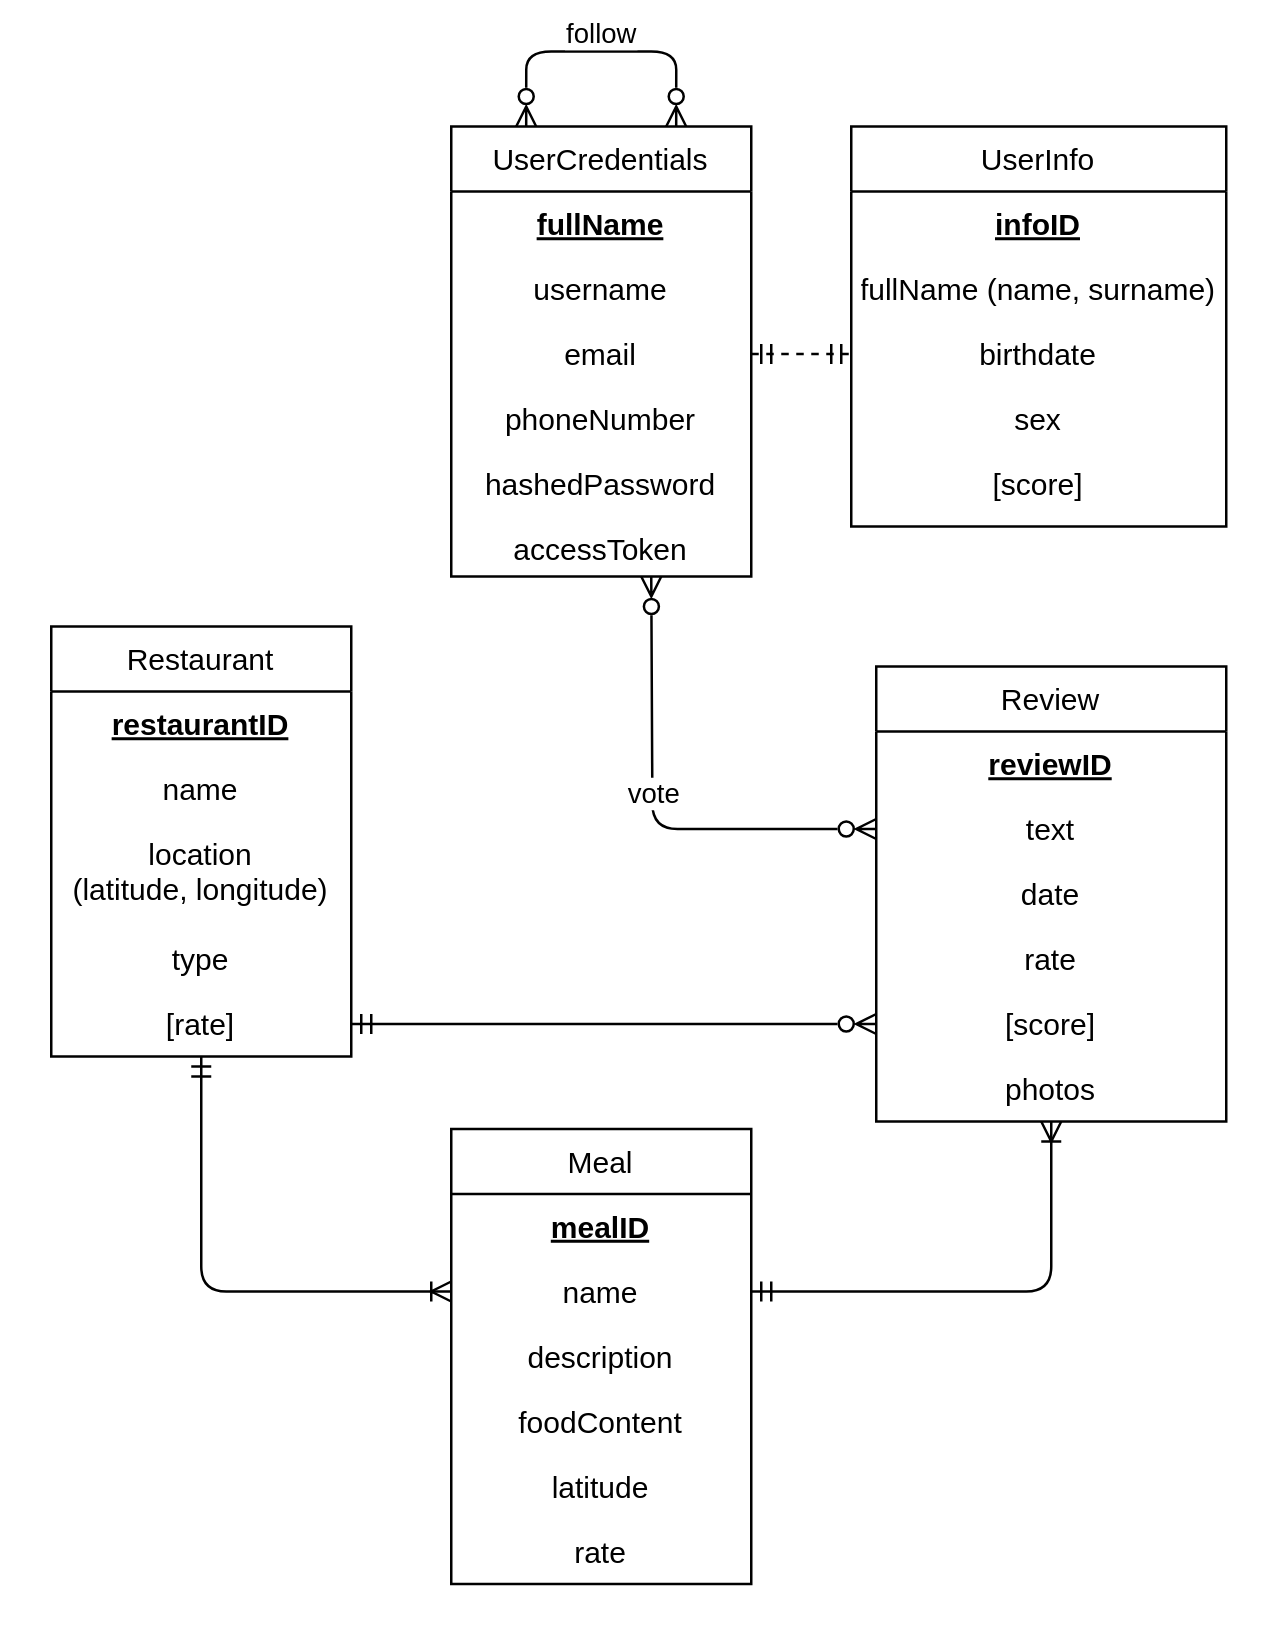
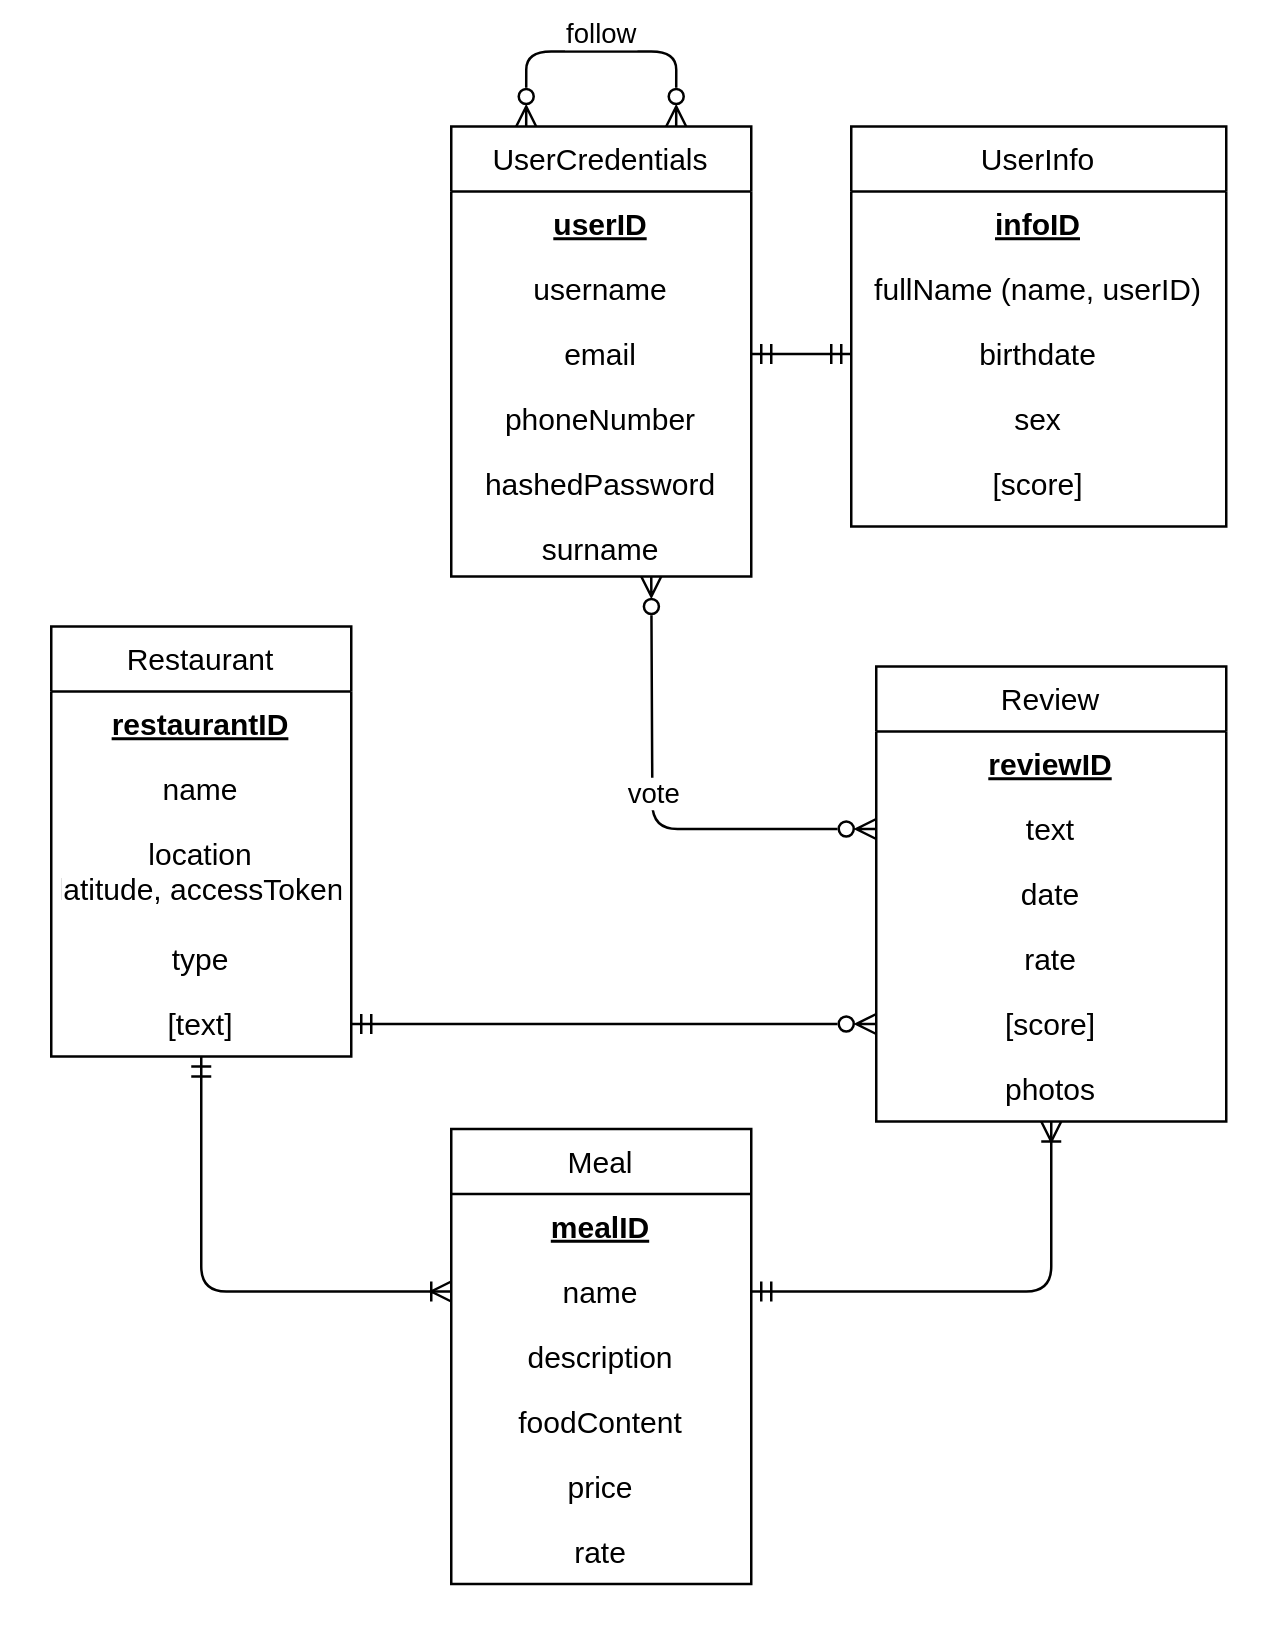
node "fullName": label "fullName" -> "userID"
node "fullName (name, surname)": label "fullName (name, surname)" -> "fullName (name, userID)"
edge "email" -- "birthdate": style dashed -> solid
node "accessToken": label "accessToken" -> "surname"
node "location (latitude, longitude)": label "location (latitude, longitude)" -> "location (latitude, accessToken)"
node "[rate]": label "[rate]" -> "[text]"
node "latitude": label "latitude" -> "price"
